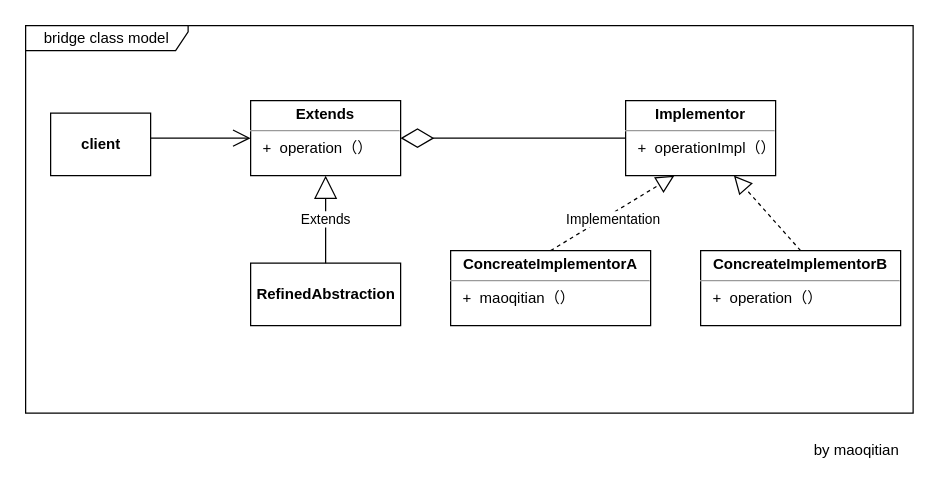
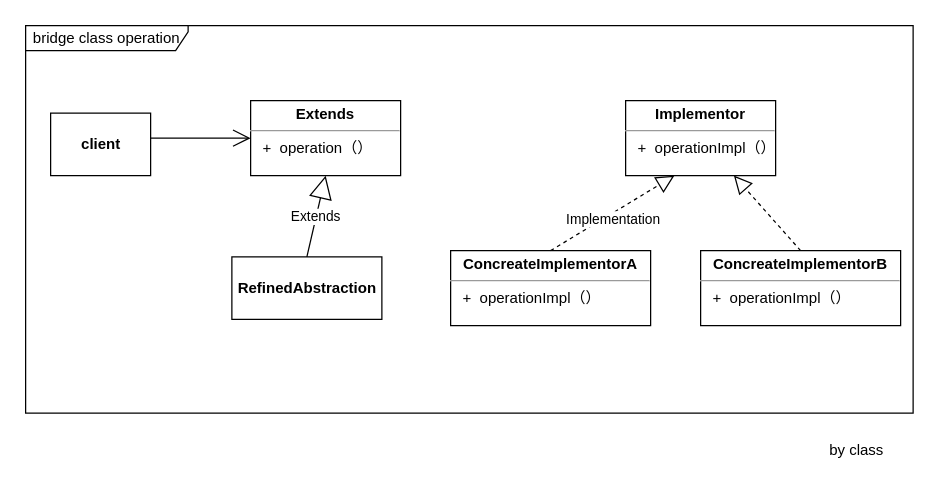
node "bridge class model": label "bridge class model" -> "bridge class operation"
edge "Implementor + operationImpl（）" -> "Extends + operation（）": removed
node "ConcreateImplementorA + maoqitian（）": label "ConcreateImplementorA + maoqitian（）" -> "ConcreateImplementorA + operationImpl（）"
node "ConcreateImplementorB + operation（）": label "ConcreateImplementorB + operation（）" -> "ConcreateImplementorB + operationImpl（）"
node "RefinedAbstraction": moved (326, 294) -> (307, 288)
node "by maoqitian": label "by maoqitian" -> "by class"
